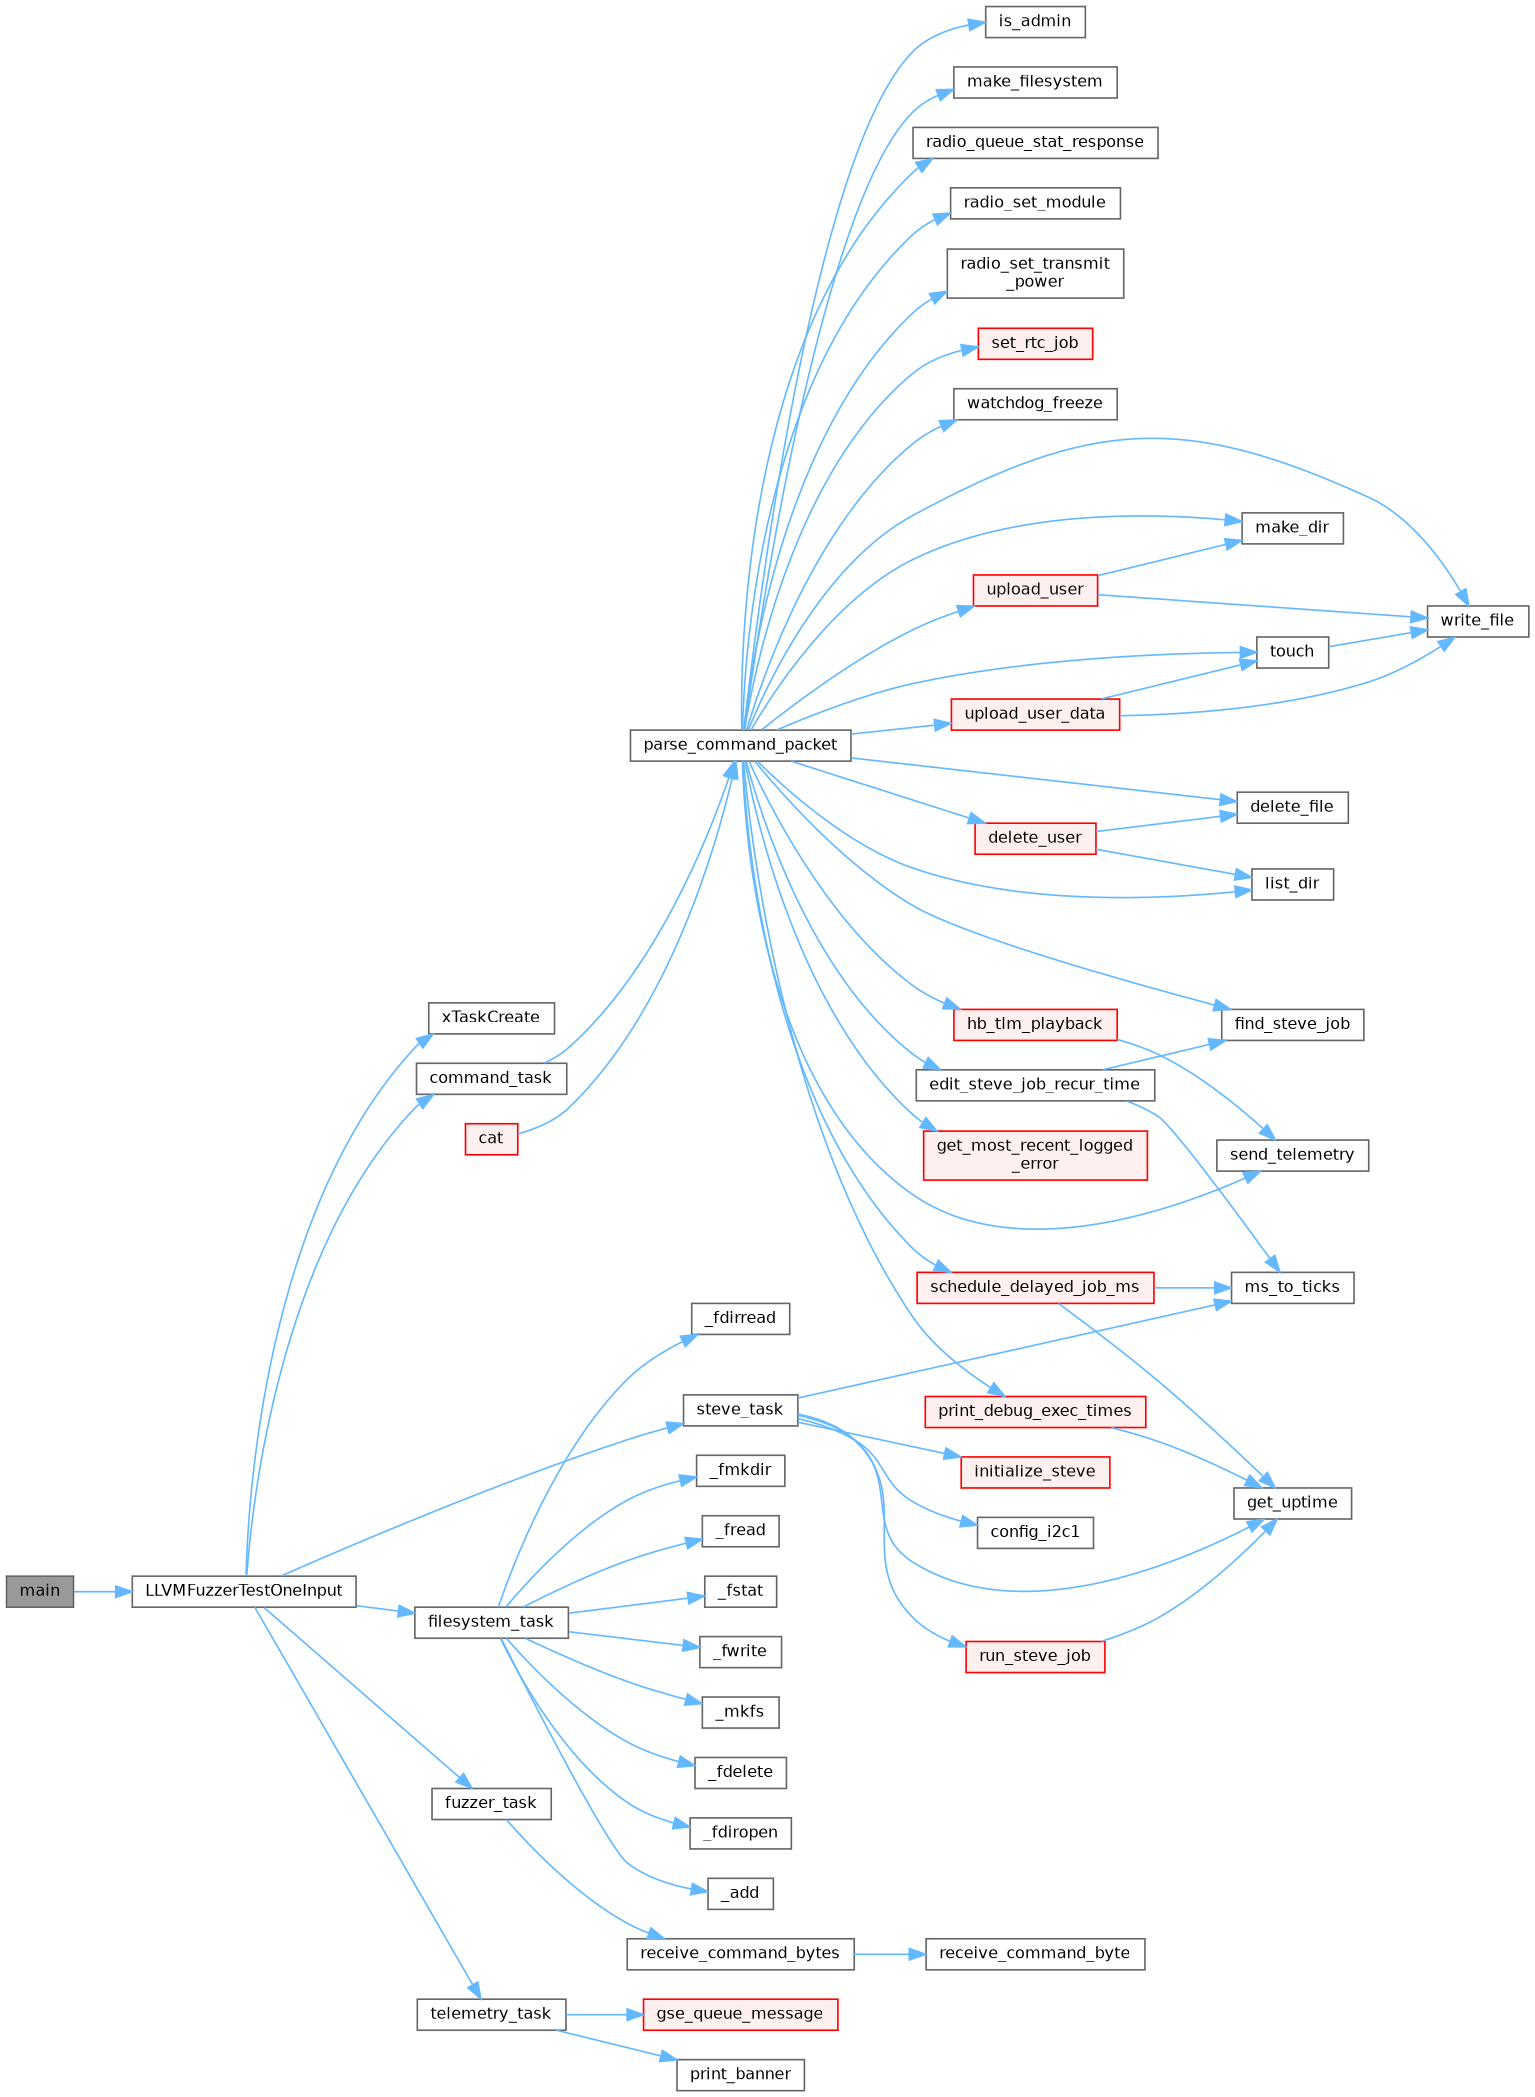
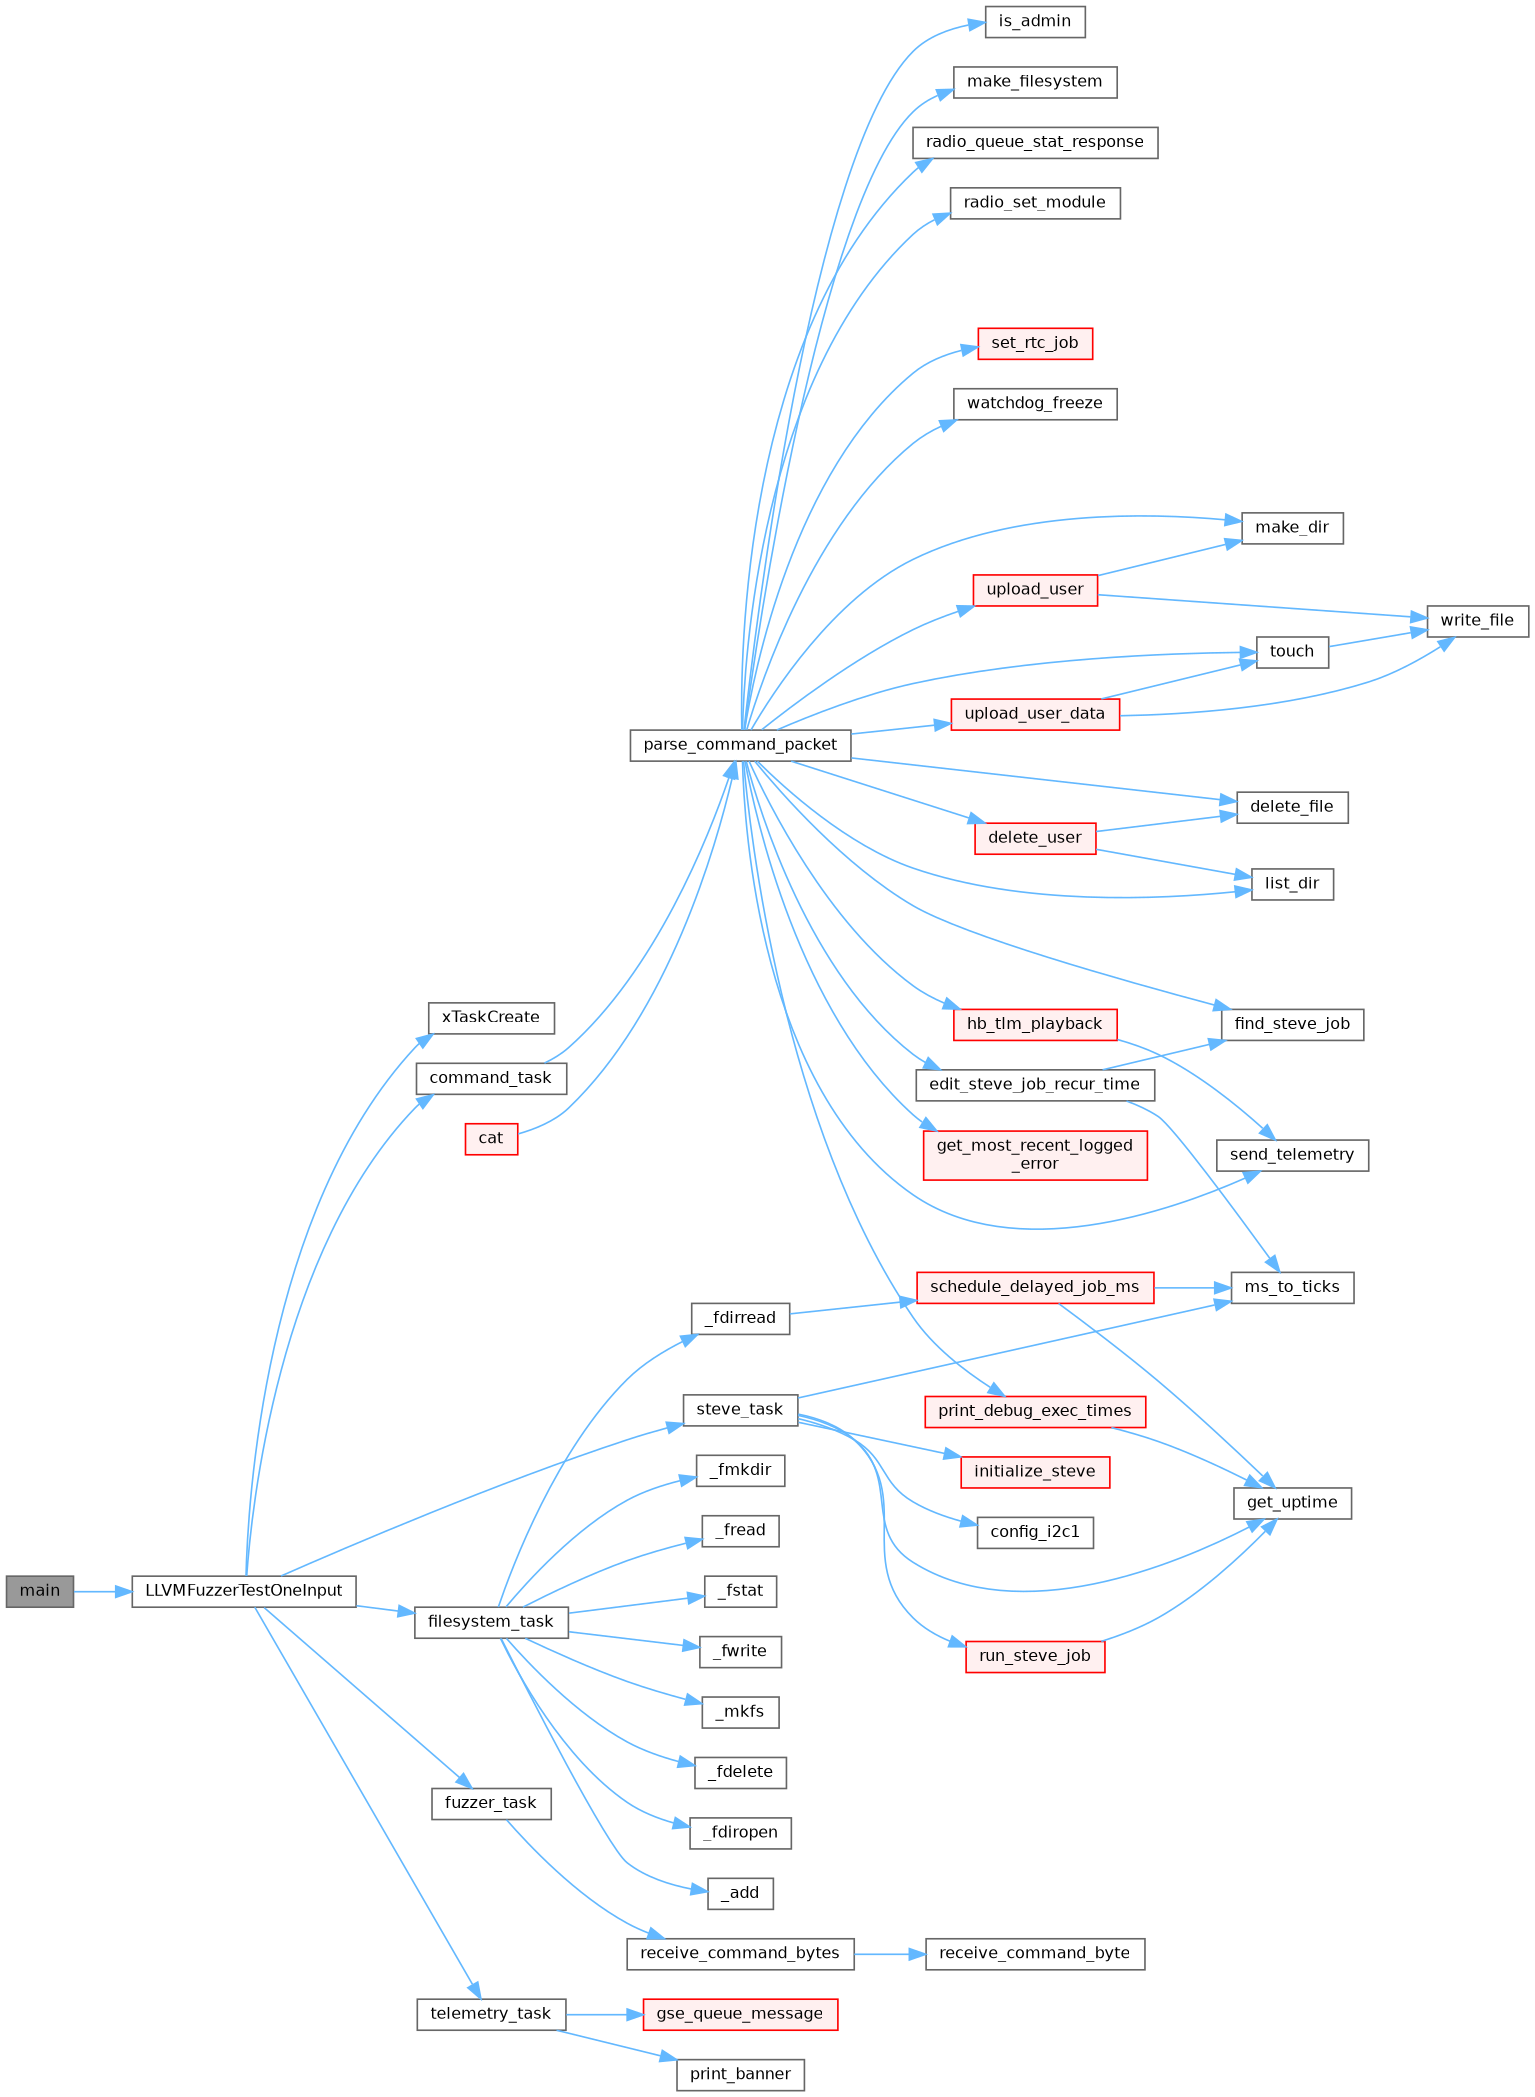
node "radio_set_transmit _power": removed
edge "parse_command_packet" -> "write_file": removed
edge "parse_command_packet" -> "schedule_delayed_job_ms": now "_fdirread" -> "schedule_delayed_job_ms"
